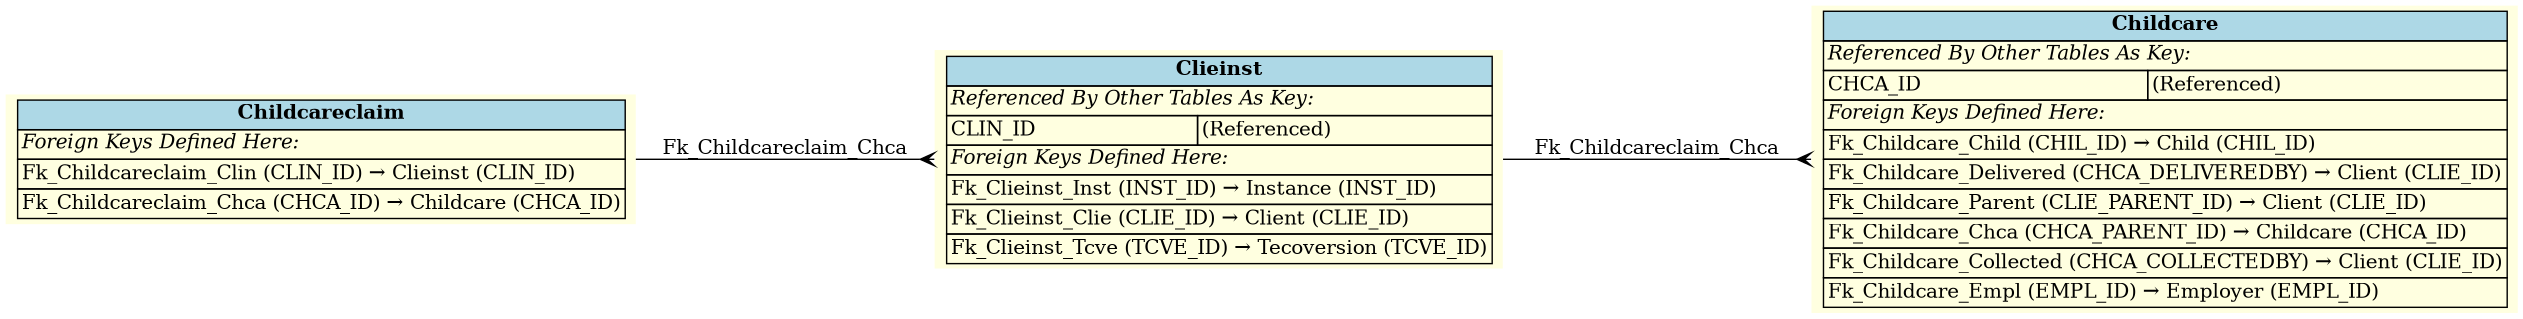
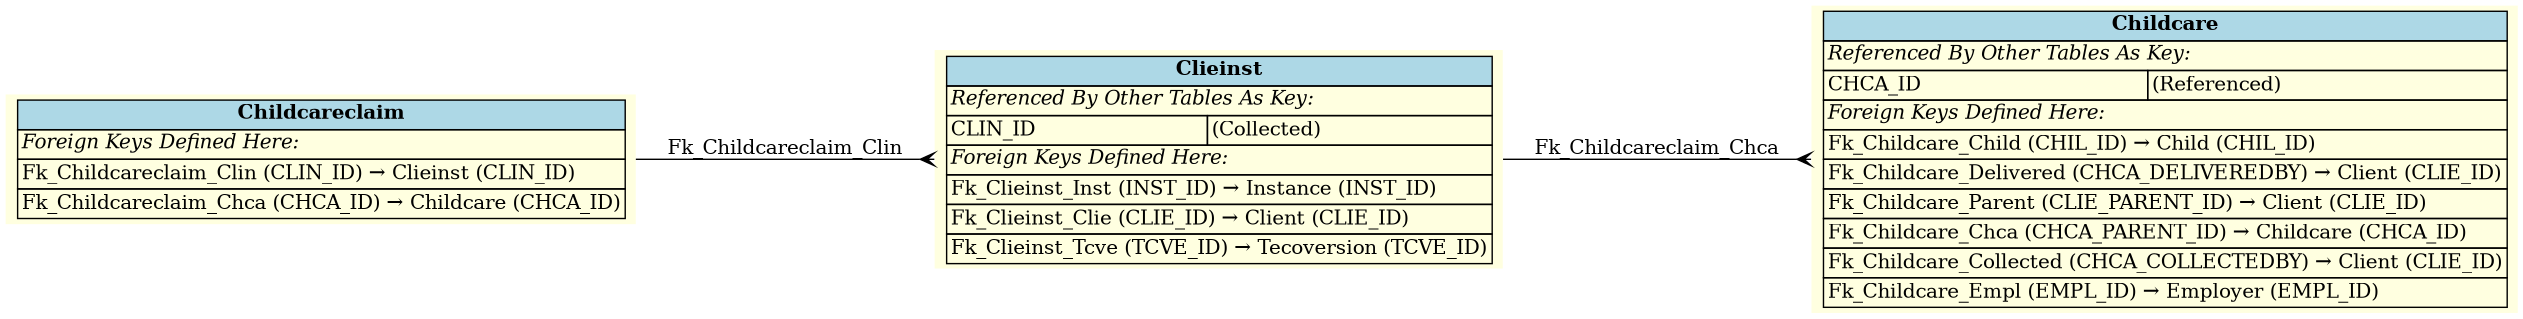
node "Clieinst": text "(Referenced)" -> "(Collected)"
edge "Childcareclaim" -- "Clieinst": label " Fk_Childcareclaim_Chca " -> " Fk_Childcareclaim_Clin "
